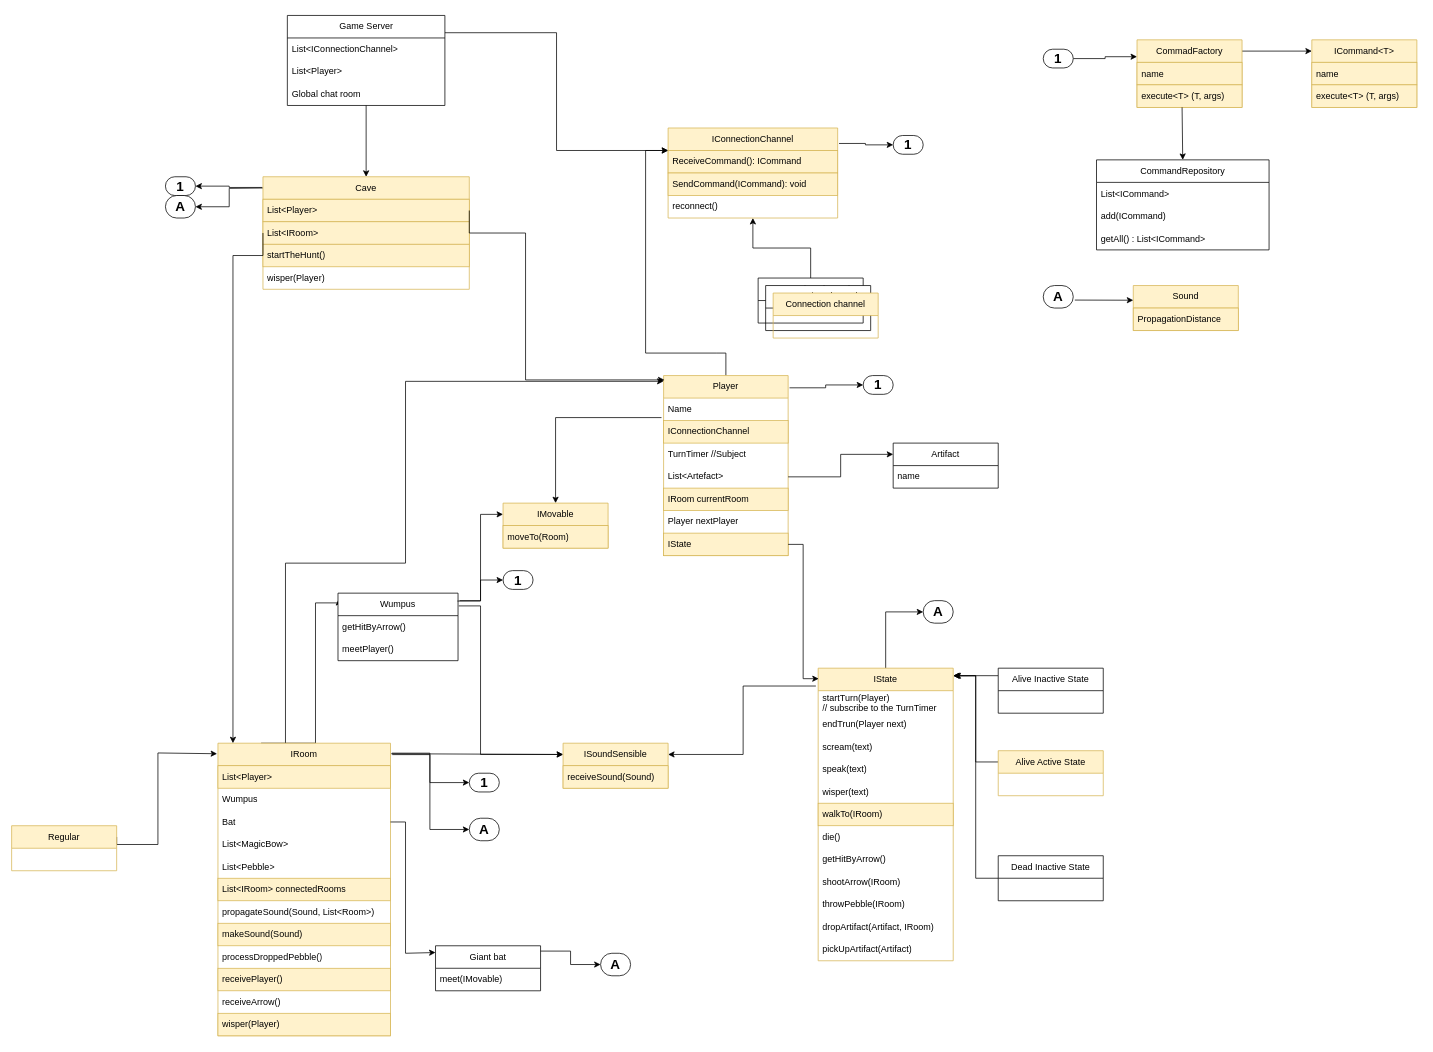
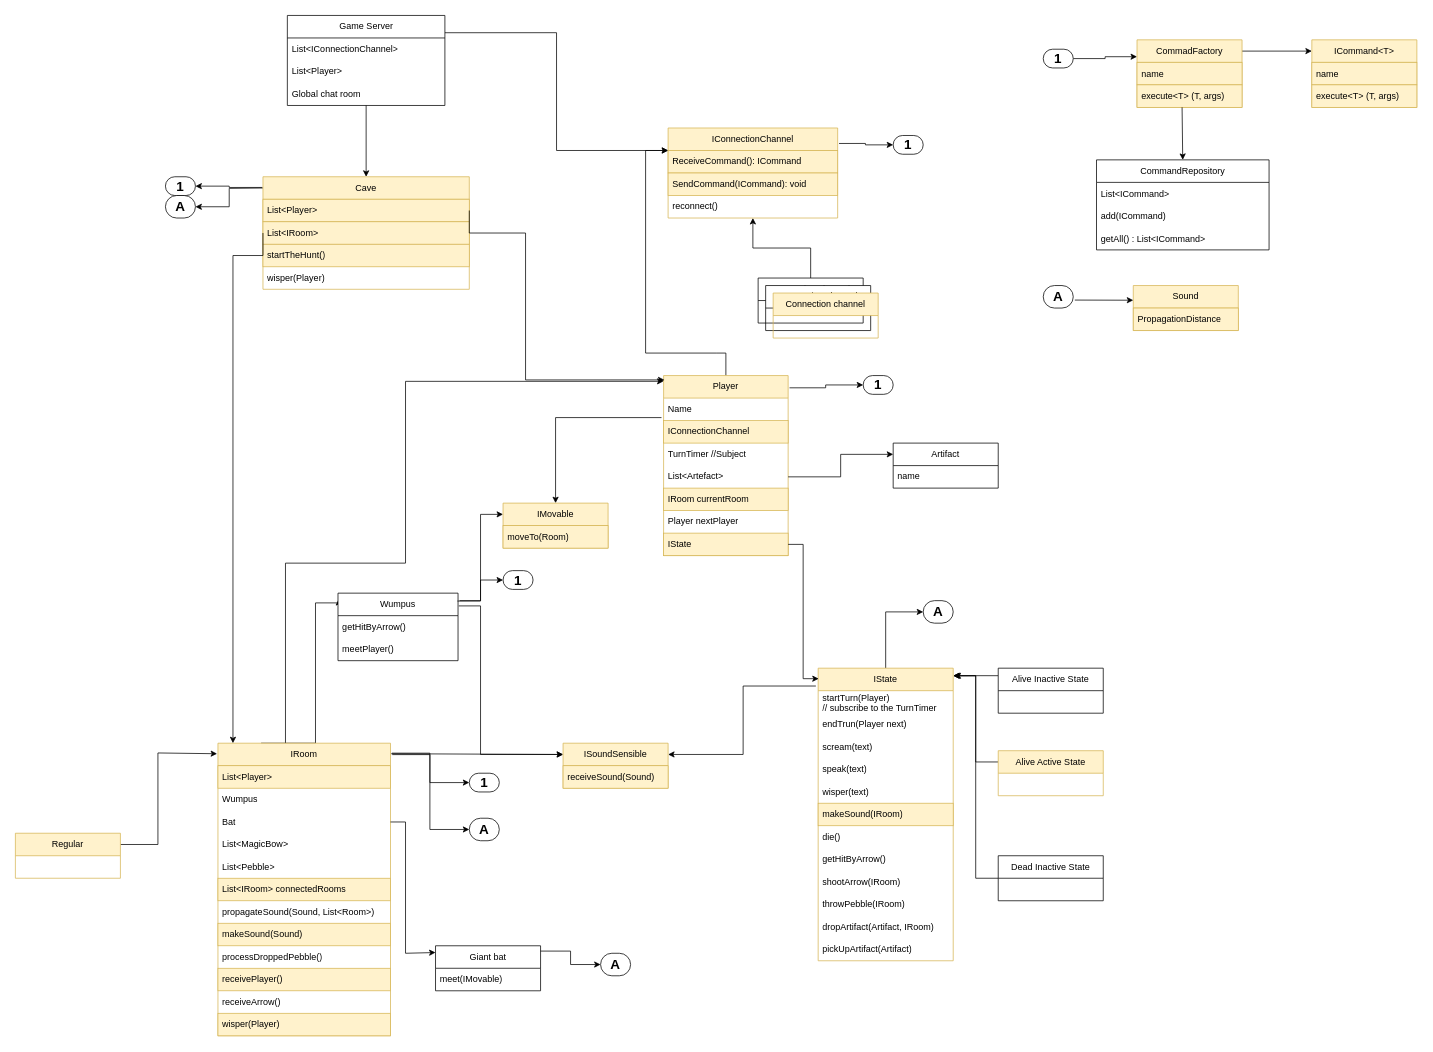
node "walkTo(IRoom)": label "walkTo(IRoom)" -> "makeSound(IRoom)"
node "Regular": moved (64, 848) -> (68, 855)
